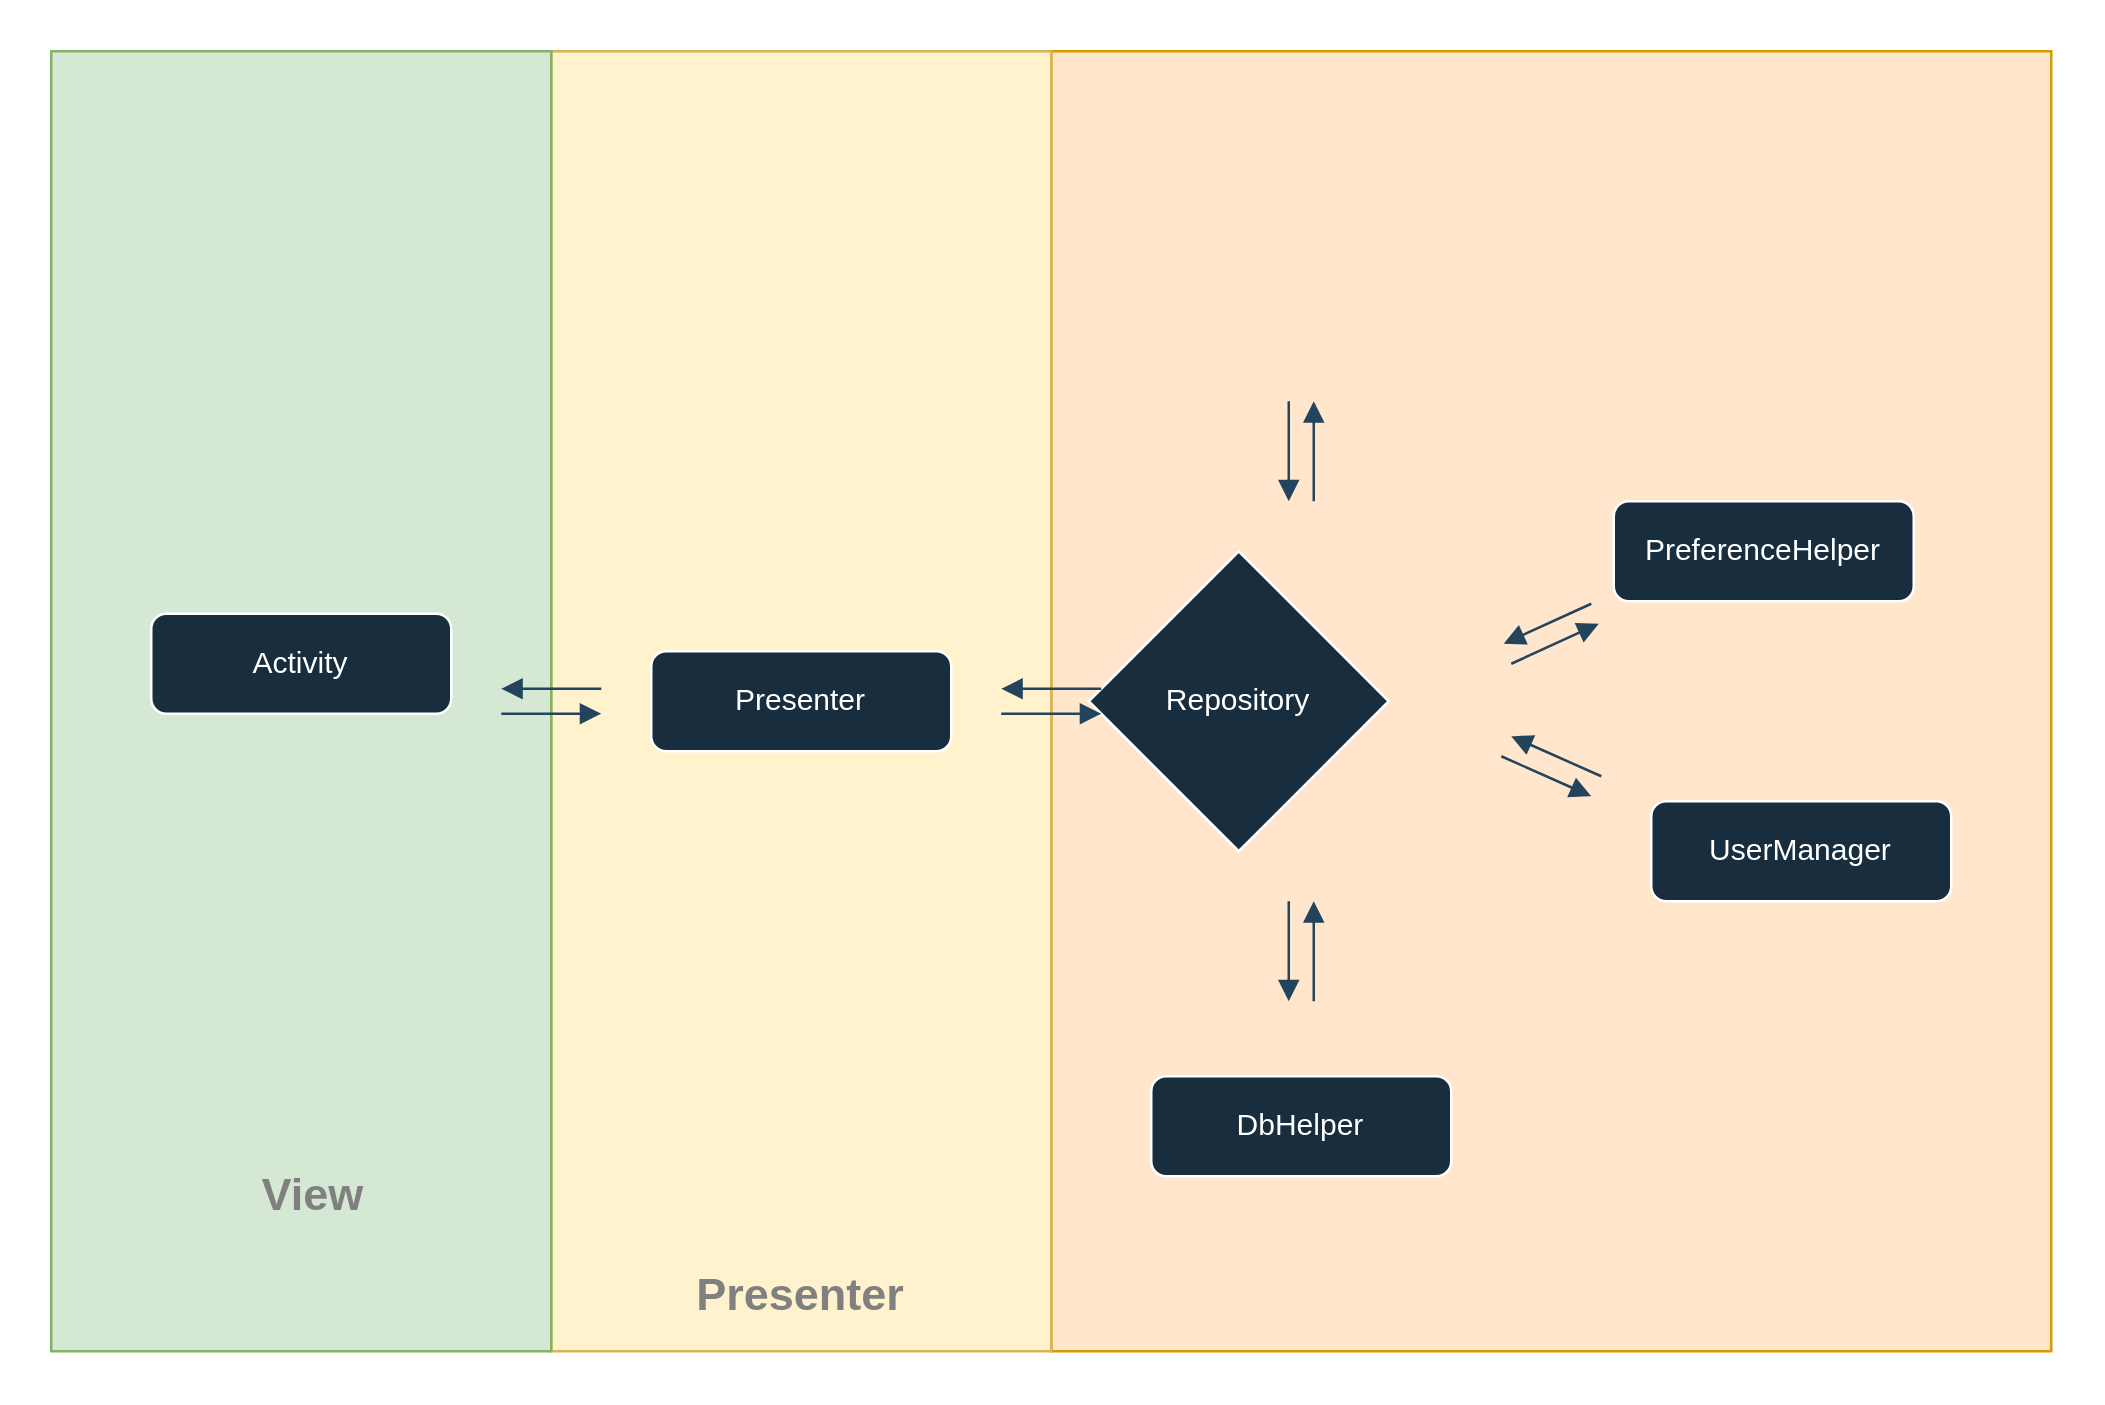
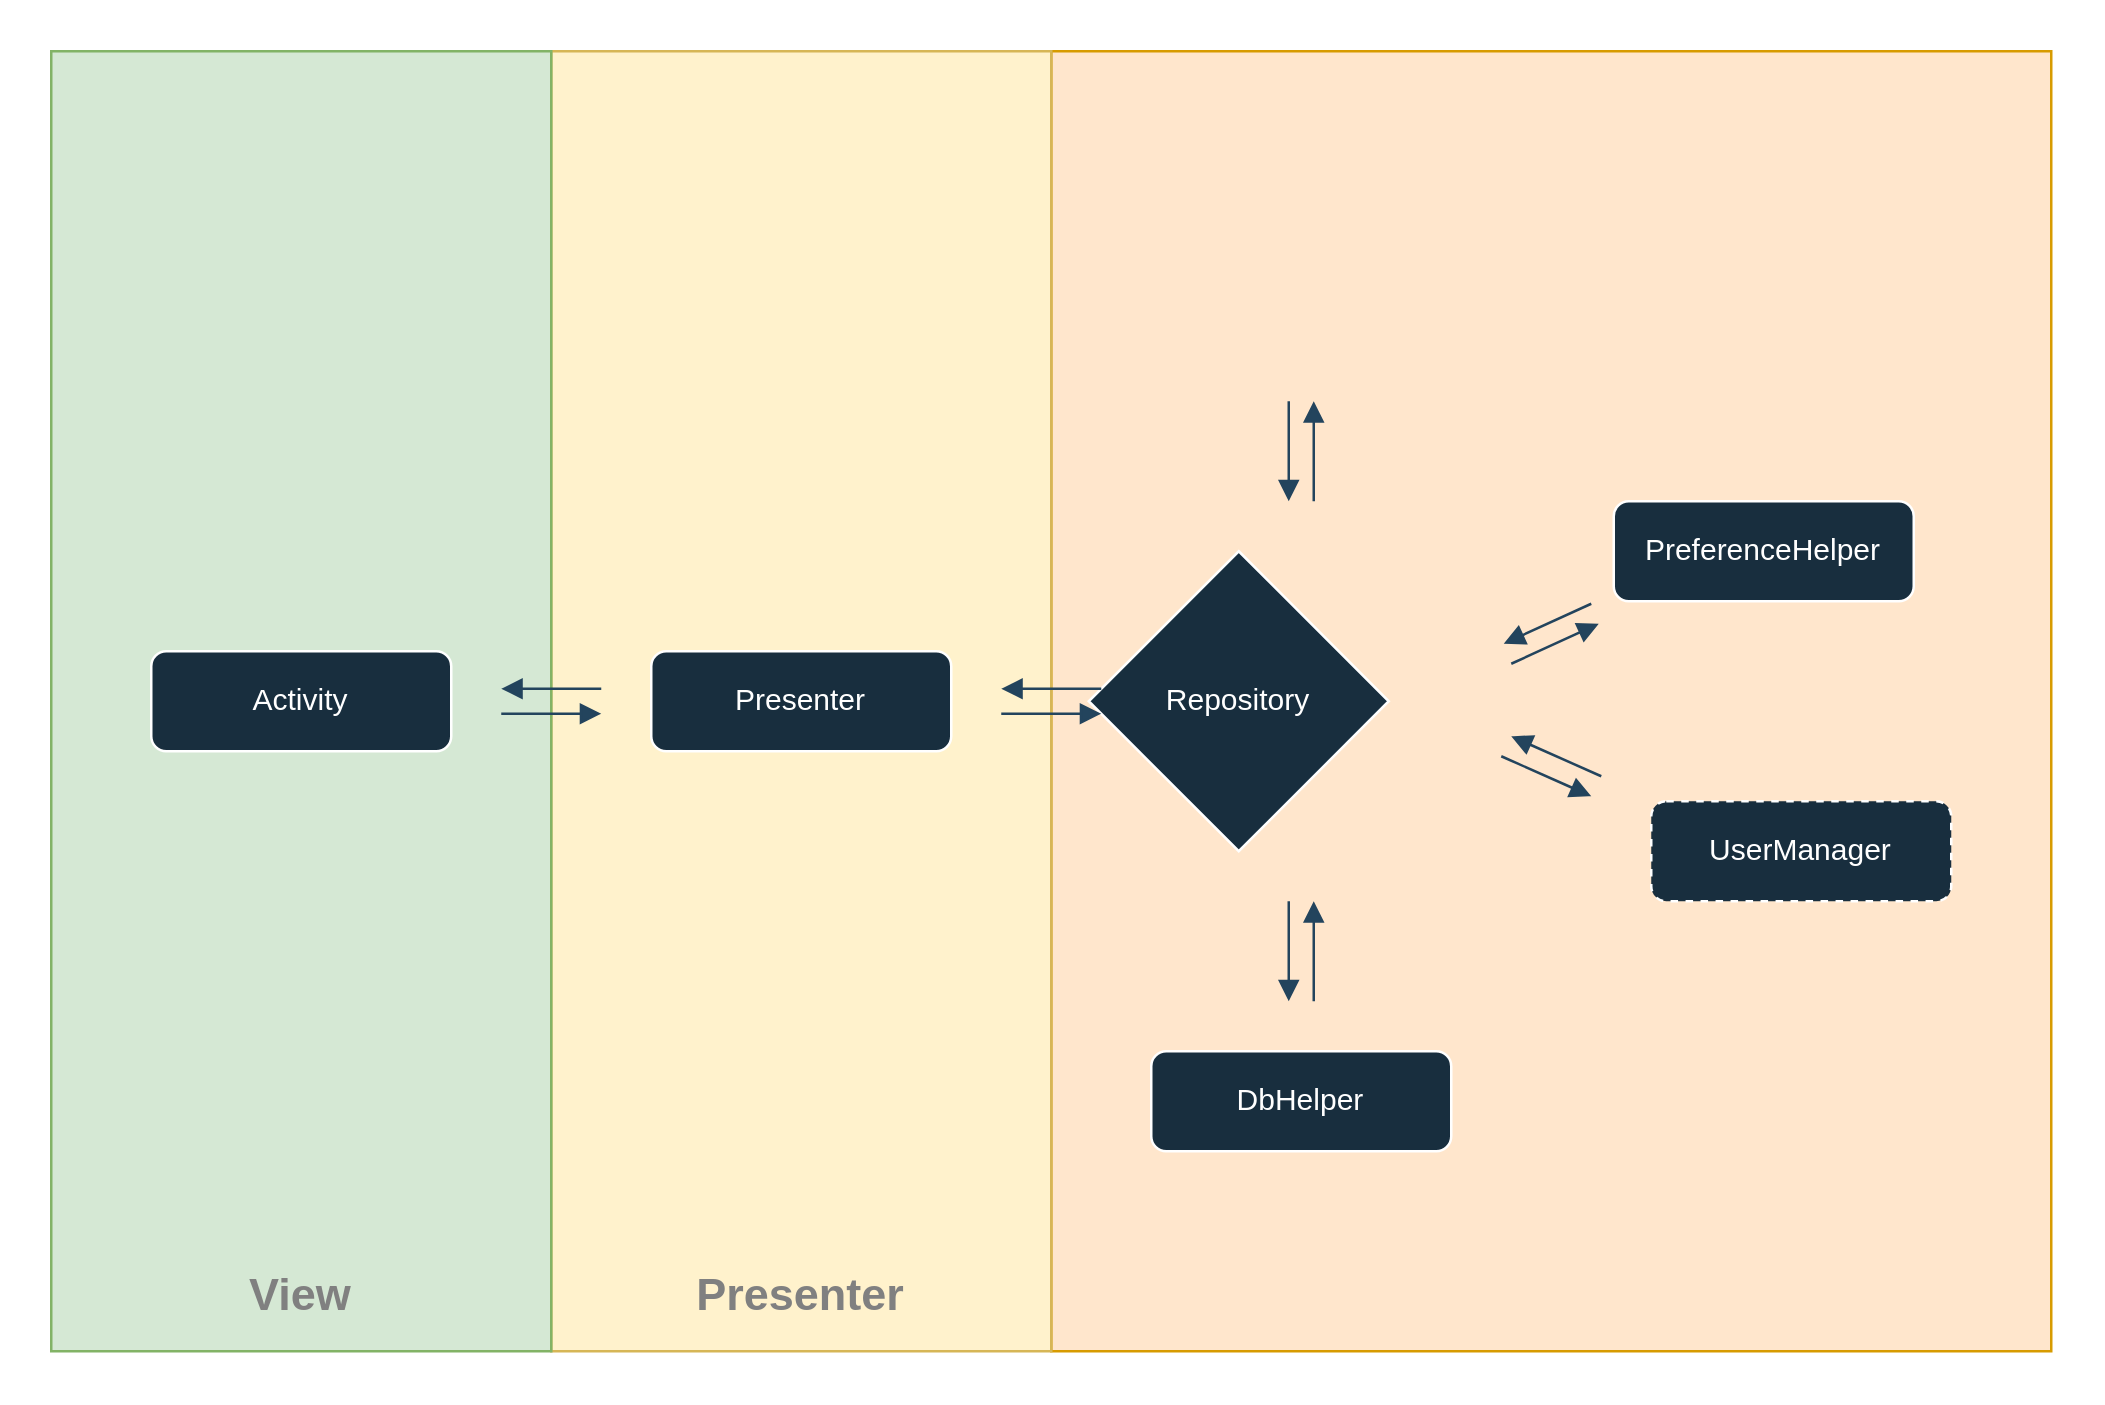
node "Activity": moved (301, 664) -> (301, 701)
node "UserManager": style solid -> dashed
node "DbHelper": moved (1301, 1126) -> (1301, 1101)
node "View": moved (314, 1195) -> (301, 1295)
